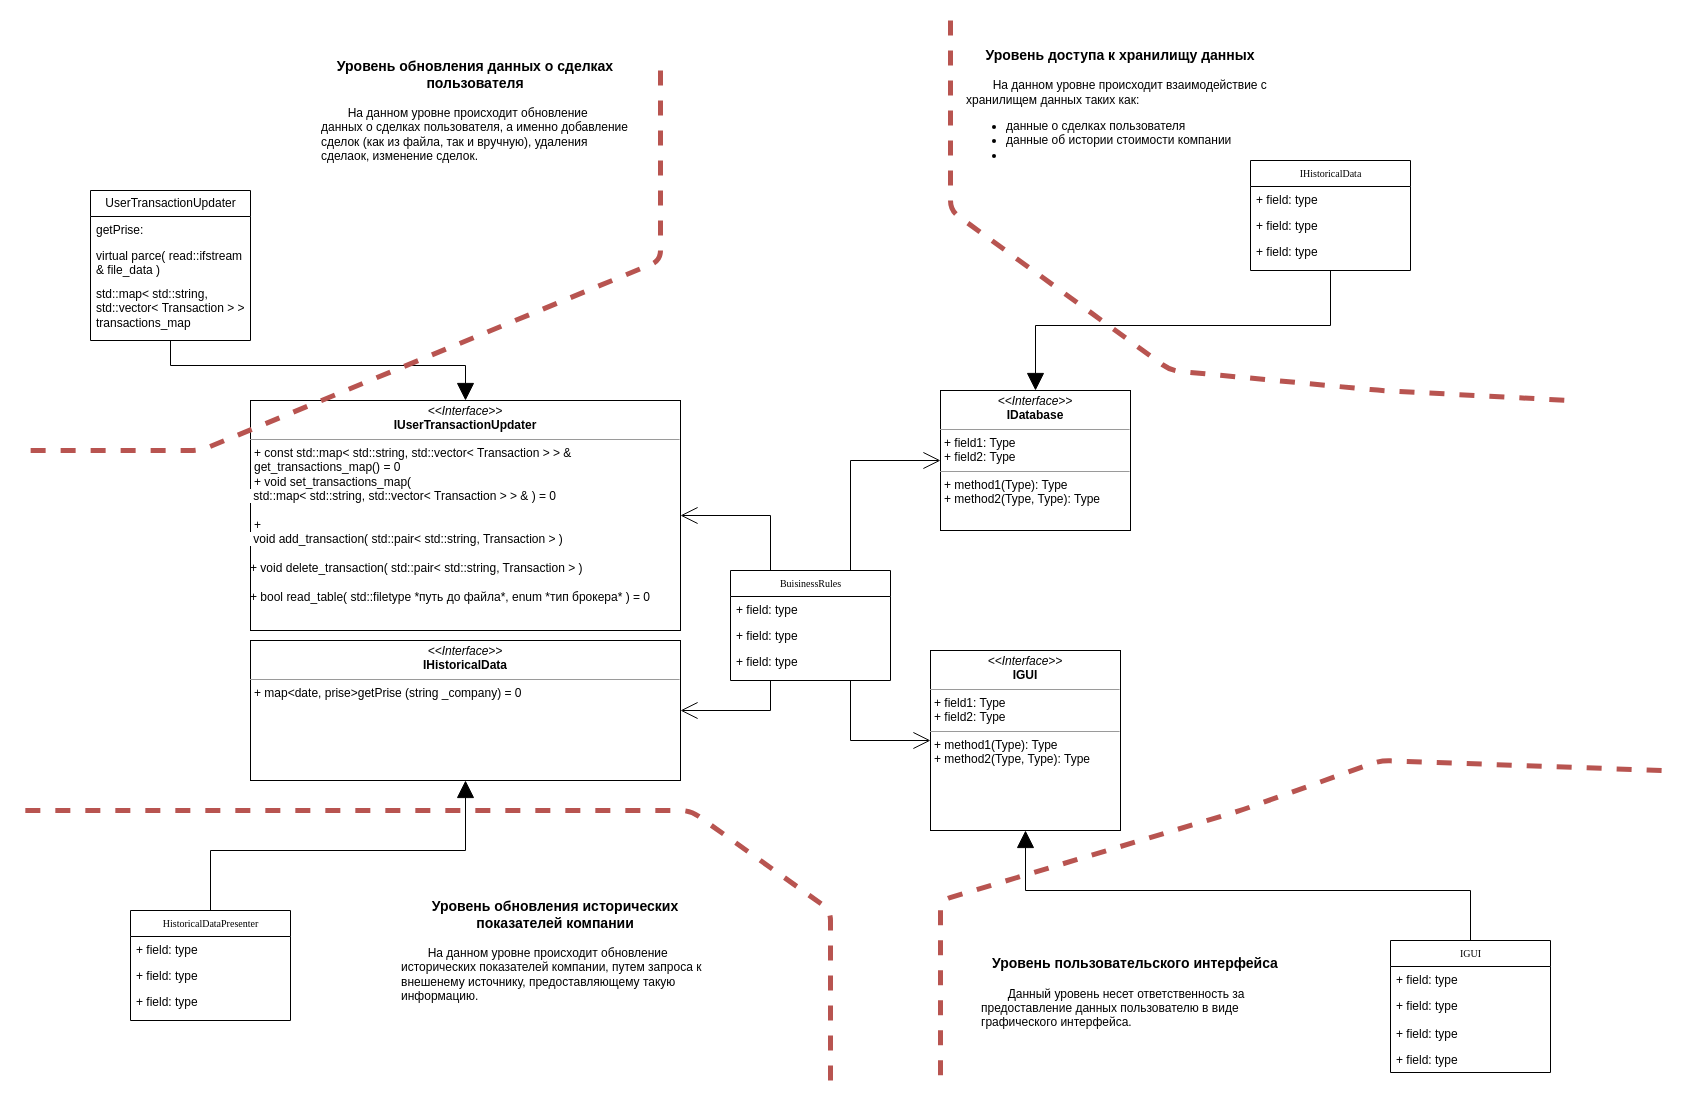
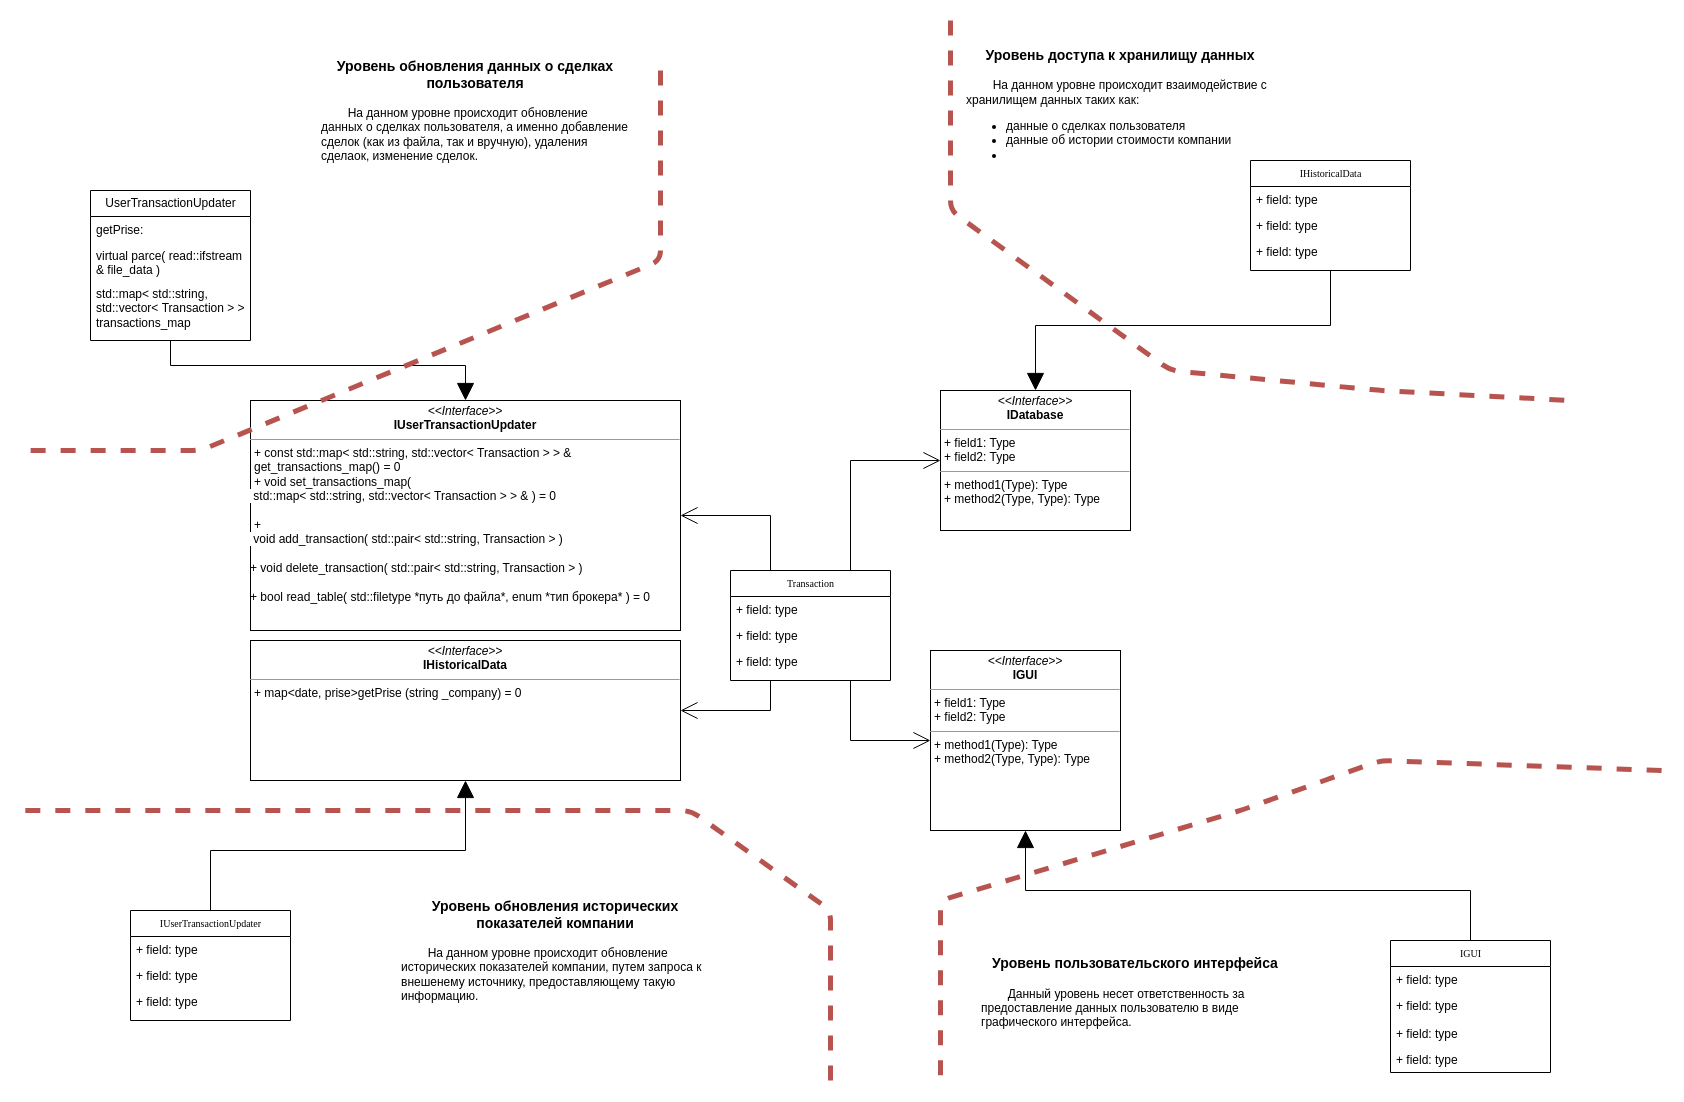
node "BuisinessRules": label "BuisinessRules" -> "Transaction"
node "HistoricalDataPresenter": label "HistoricalDataPresenter" -> "IUserTransactionUpdater"
